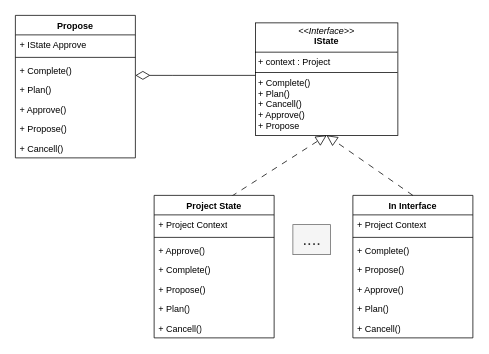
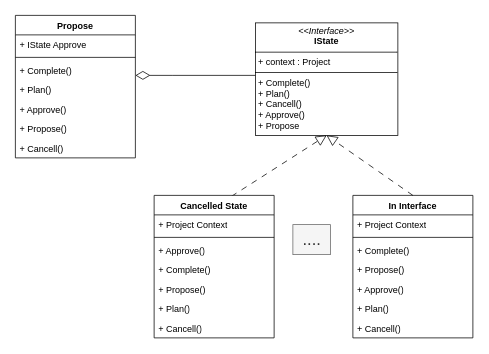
node "Project State": label "Project State" -> "Cancelled State"
